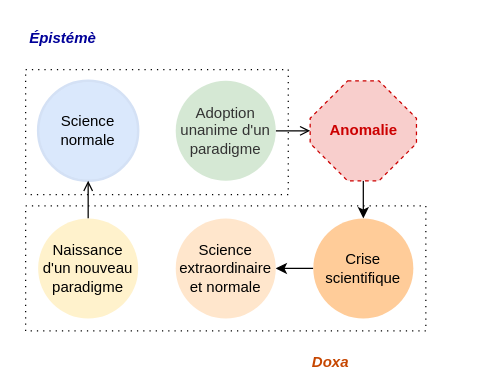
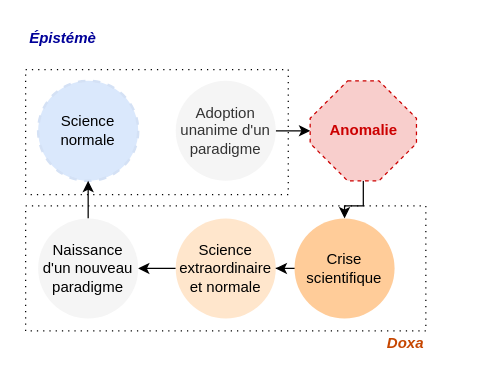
node "Science normale": style solid -> dashed
node "Adoption unanime d'un paradigme": fillcolor #d5e8d4 -> #f5f5f5
edge "Adoption unanime d'un paradigme" -> "Anomalie": arrowhead open -> classic
edge "Naissance d'un nouveau paradigme" -> "Science normale": arrowhead open -> classic
node "Naissance d'un nouveau paradigme": fillcolor #fff2cc -> #f5f5f5
edge "Science extraordinaire et normale" -> "Naissance d'un nouveau paradigme": added
node "Crise scientifique": moved (363, 268) -> (344, 268)
node "Doxa": moved (331, 362) -> (406, 343)
